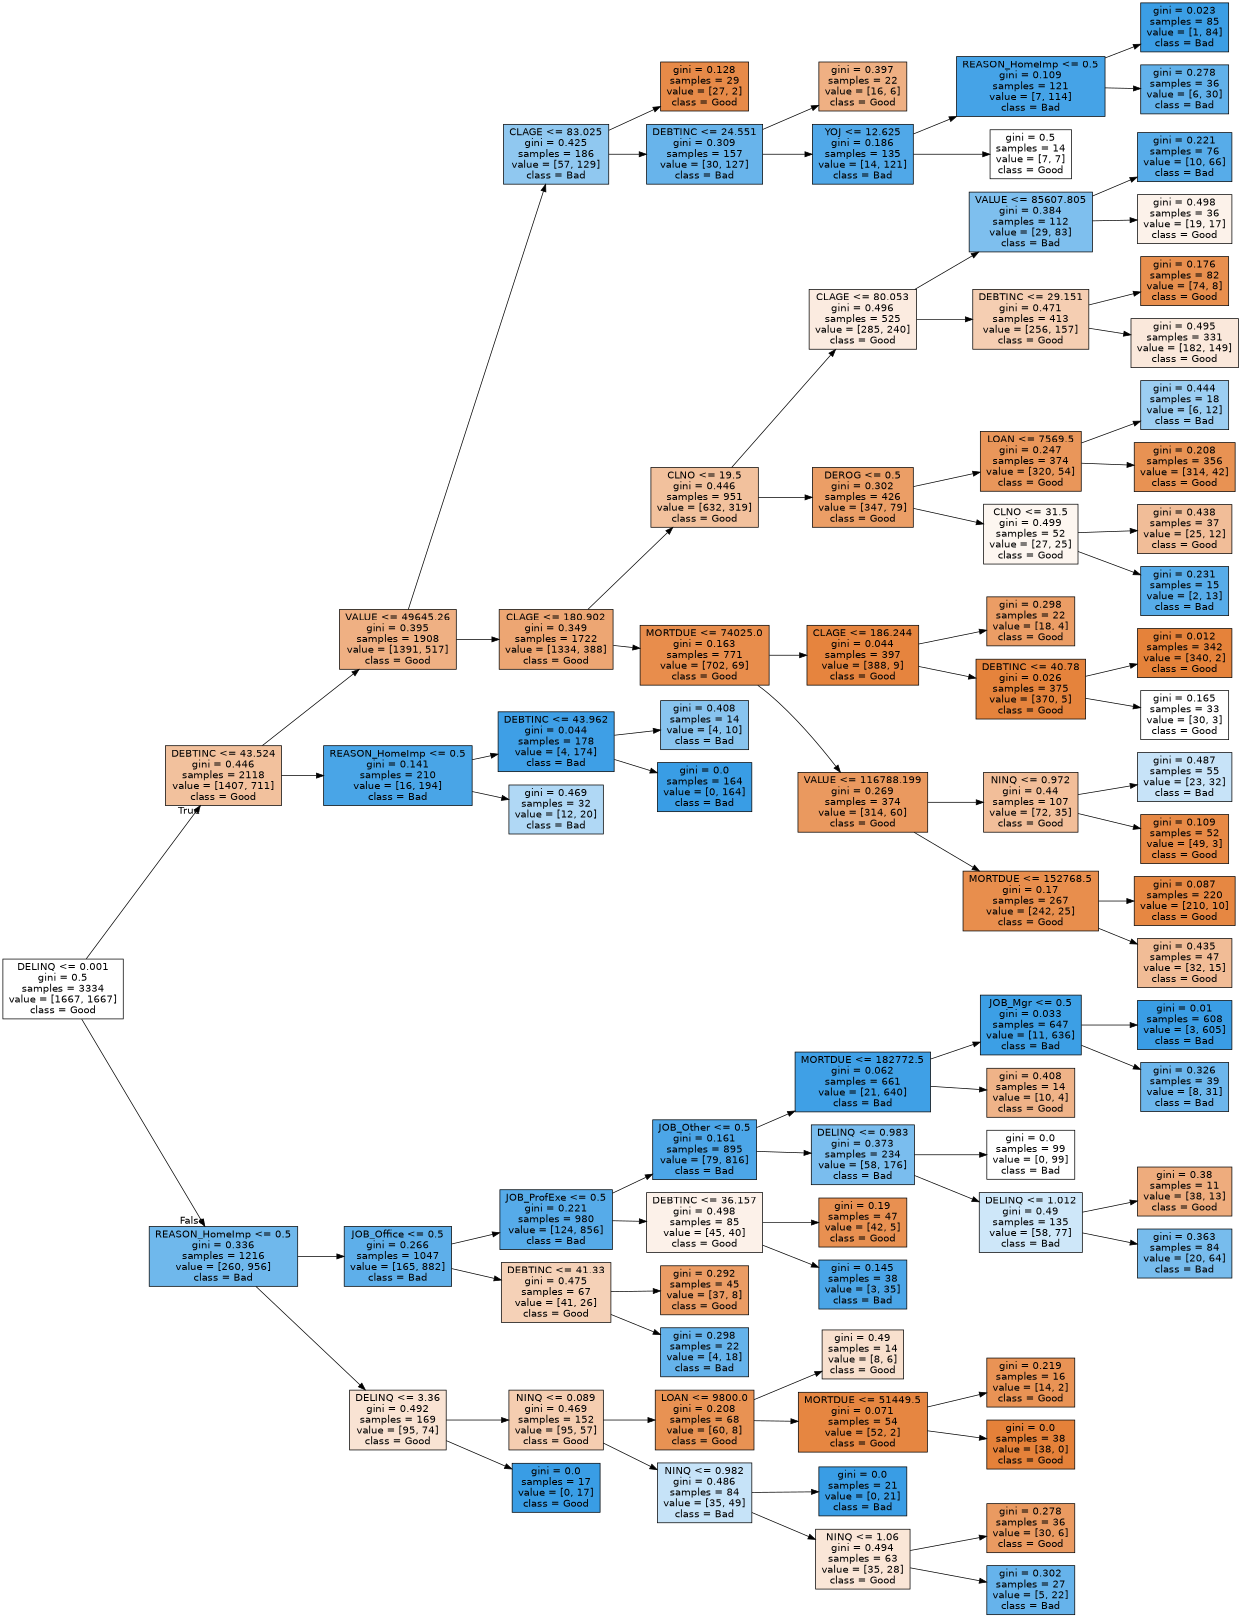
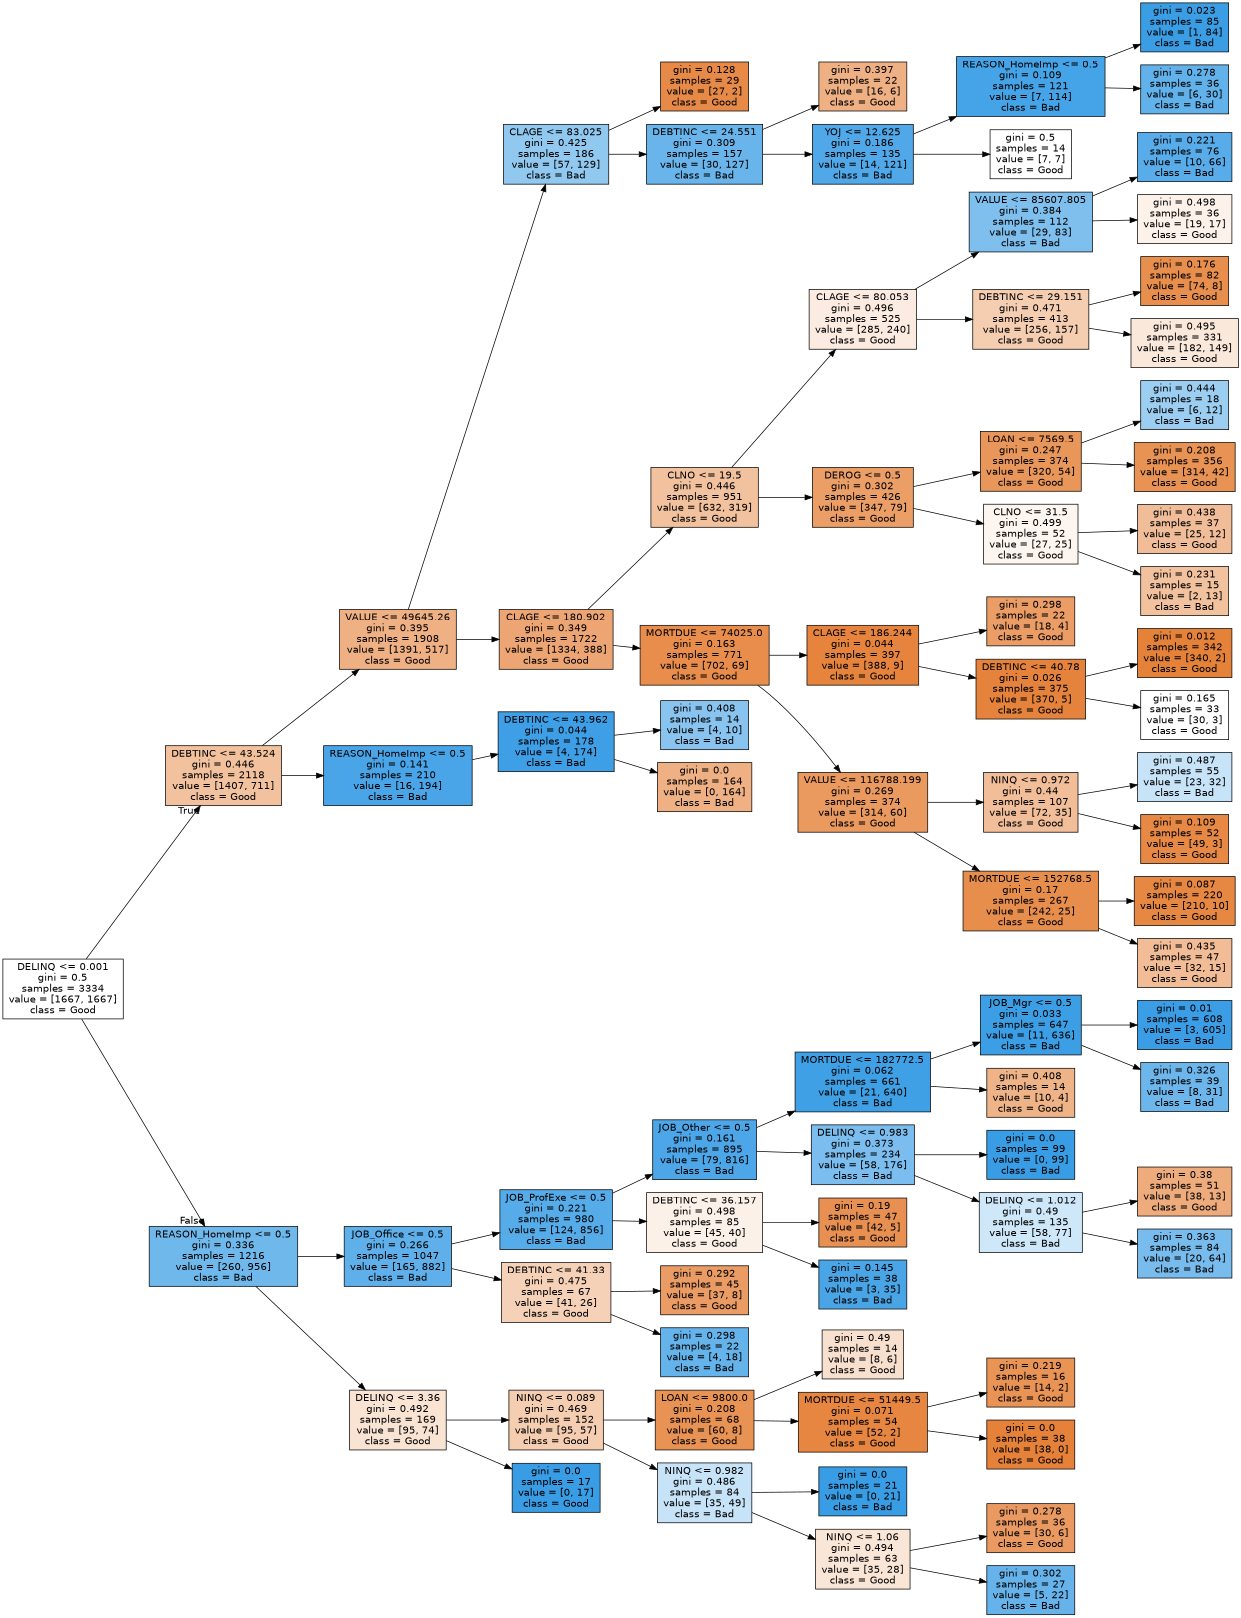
node "gini = 0.231 samples = 15 value = [2, 13] class = Bad": fillcolor #57ace9 -> #f2c19d
node "gini = 0.0 samples = 164 value = [0, 164] class = Bad": fillcolor #399de5 -> #efb083
node "gini = 0.469 samples = 32 value = [12, 20] class = Bad": removed
node "gini = 0.0 samples = 99 value = [0, 99] class = Bad": fillcolor #ffffff -> #399de5
node "gini = 0.38 samples = 11 value = [38, 13] class = Good": label "gini = 0.38 samples = 11 value = [38, 13] class = Good" -> "gini = 0.38 samples = 51 value = [38, 13] class = Good"
